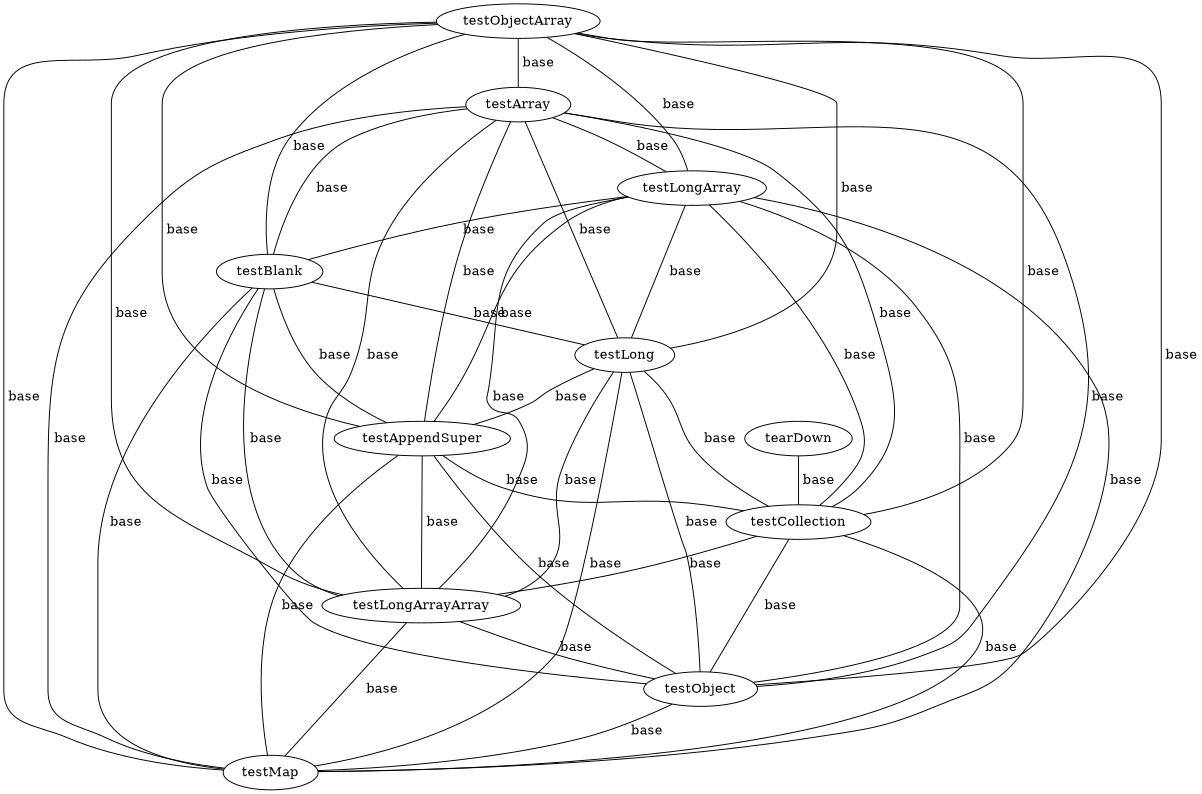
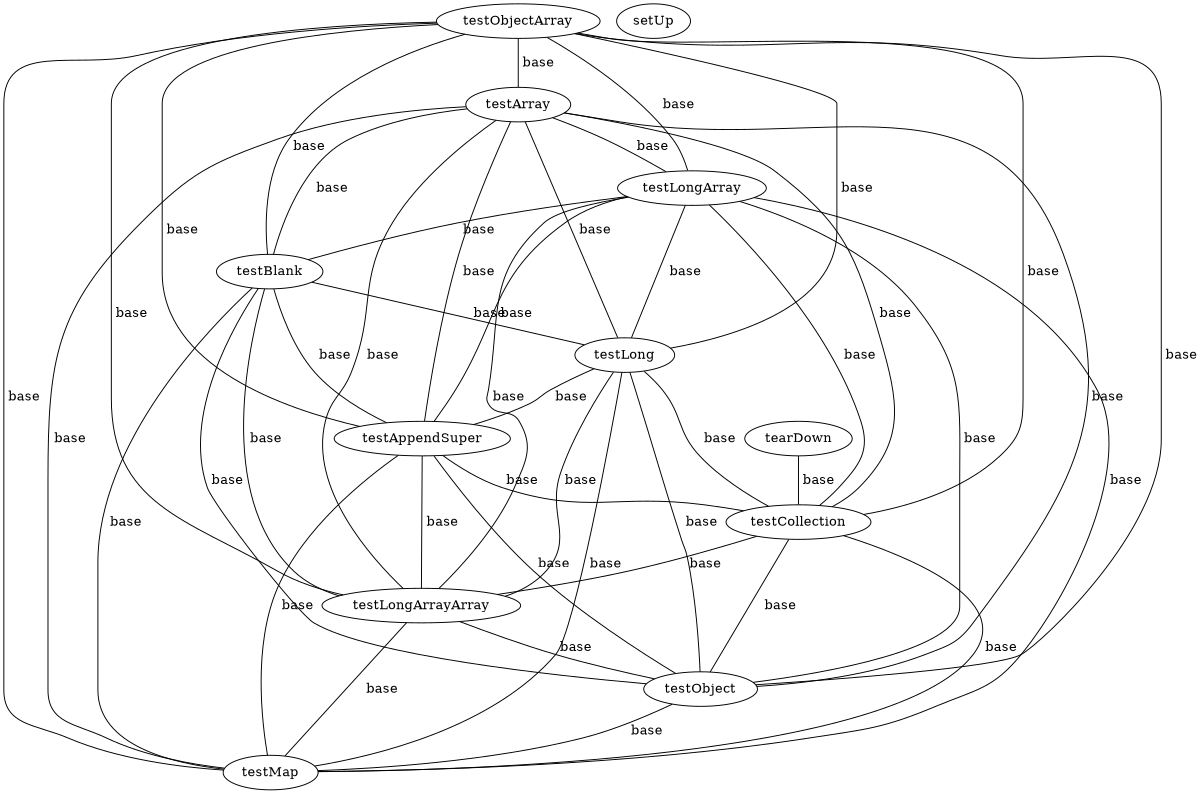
node "setUp": added
